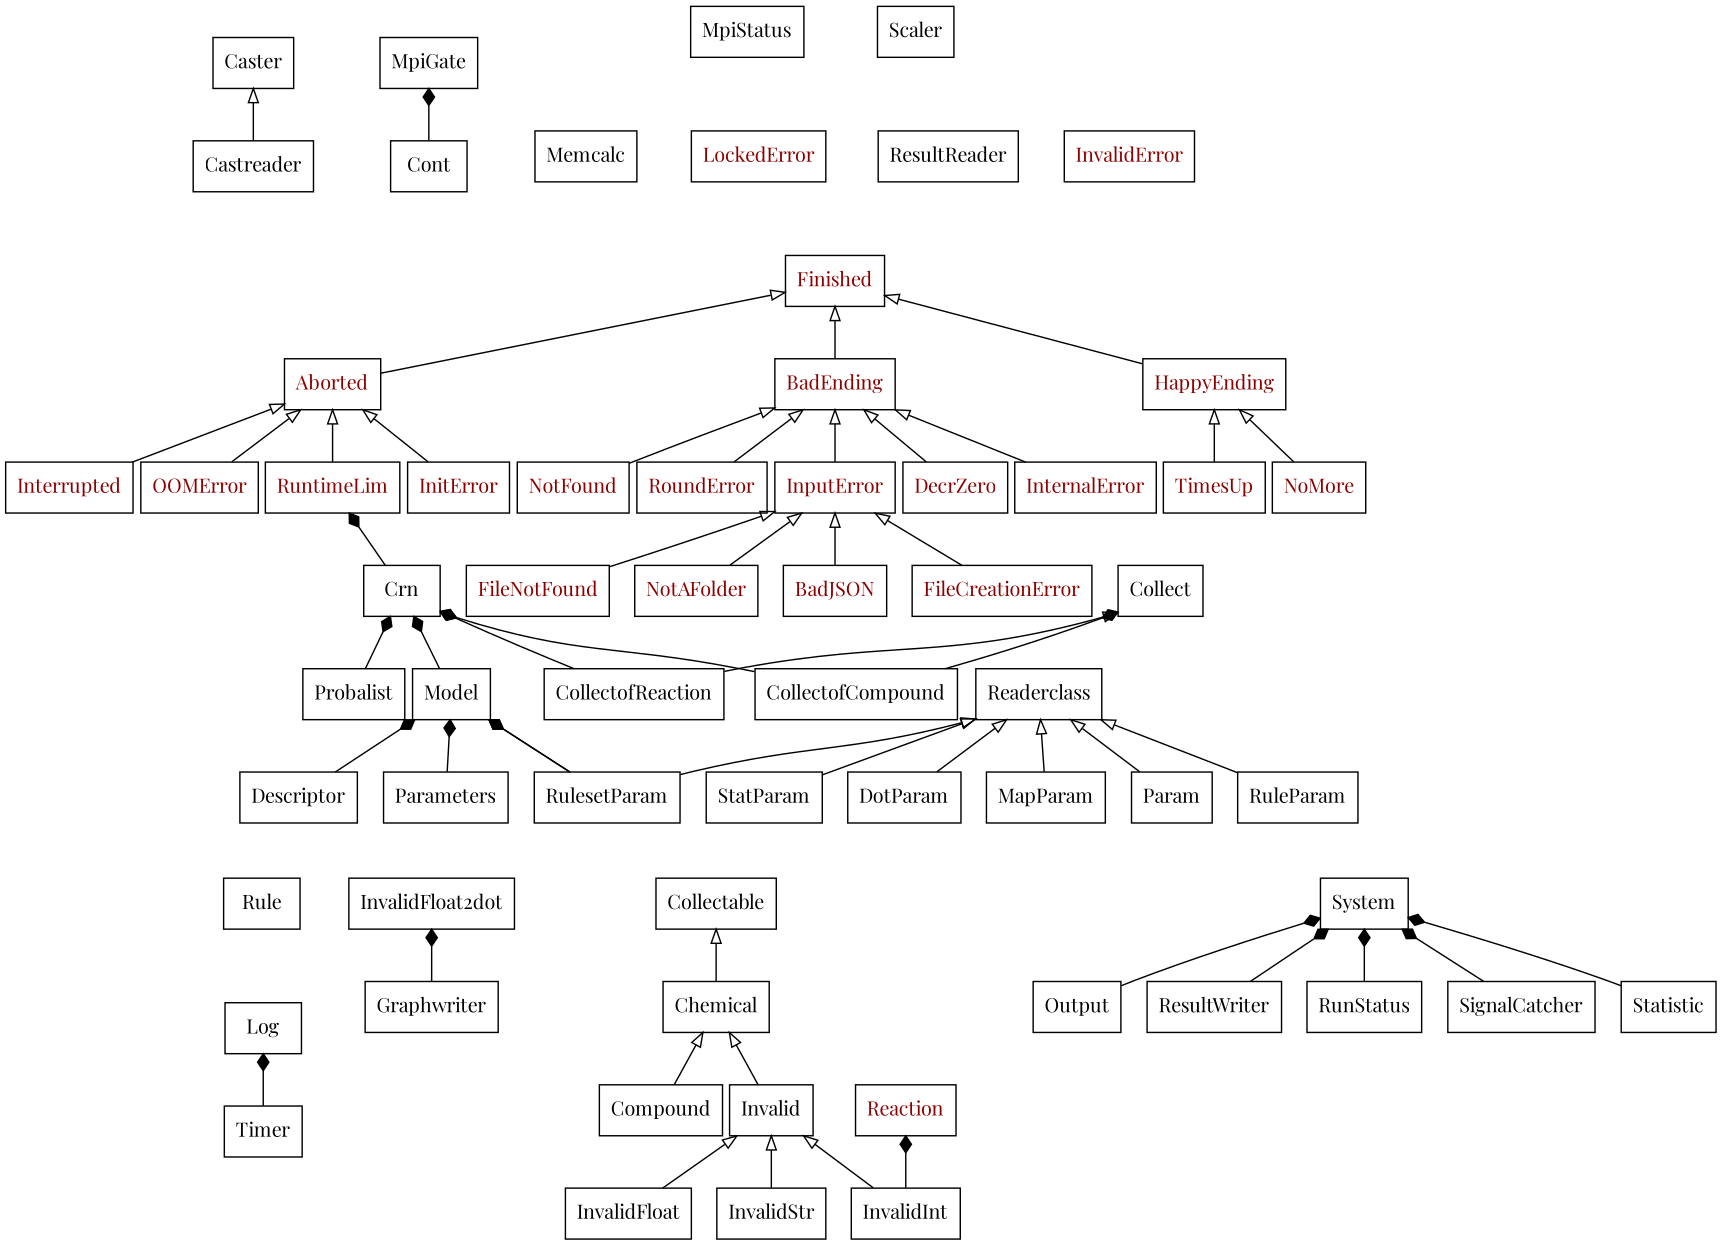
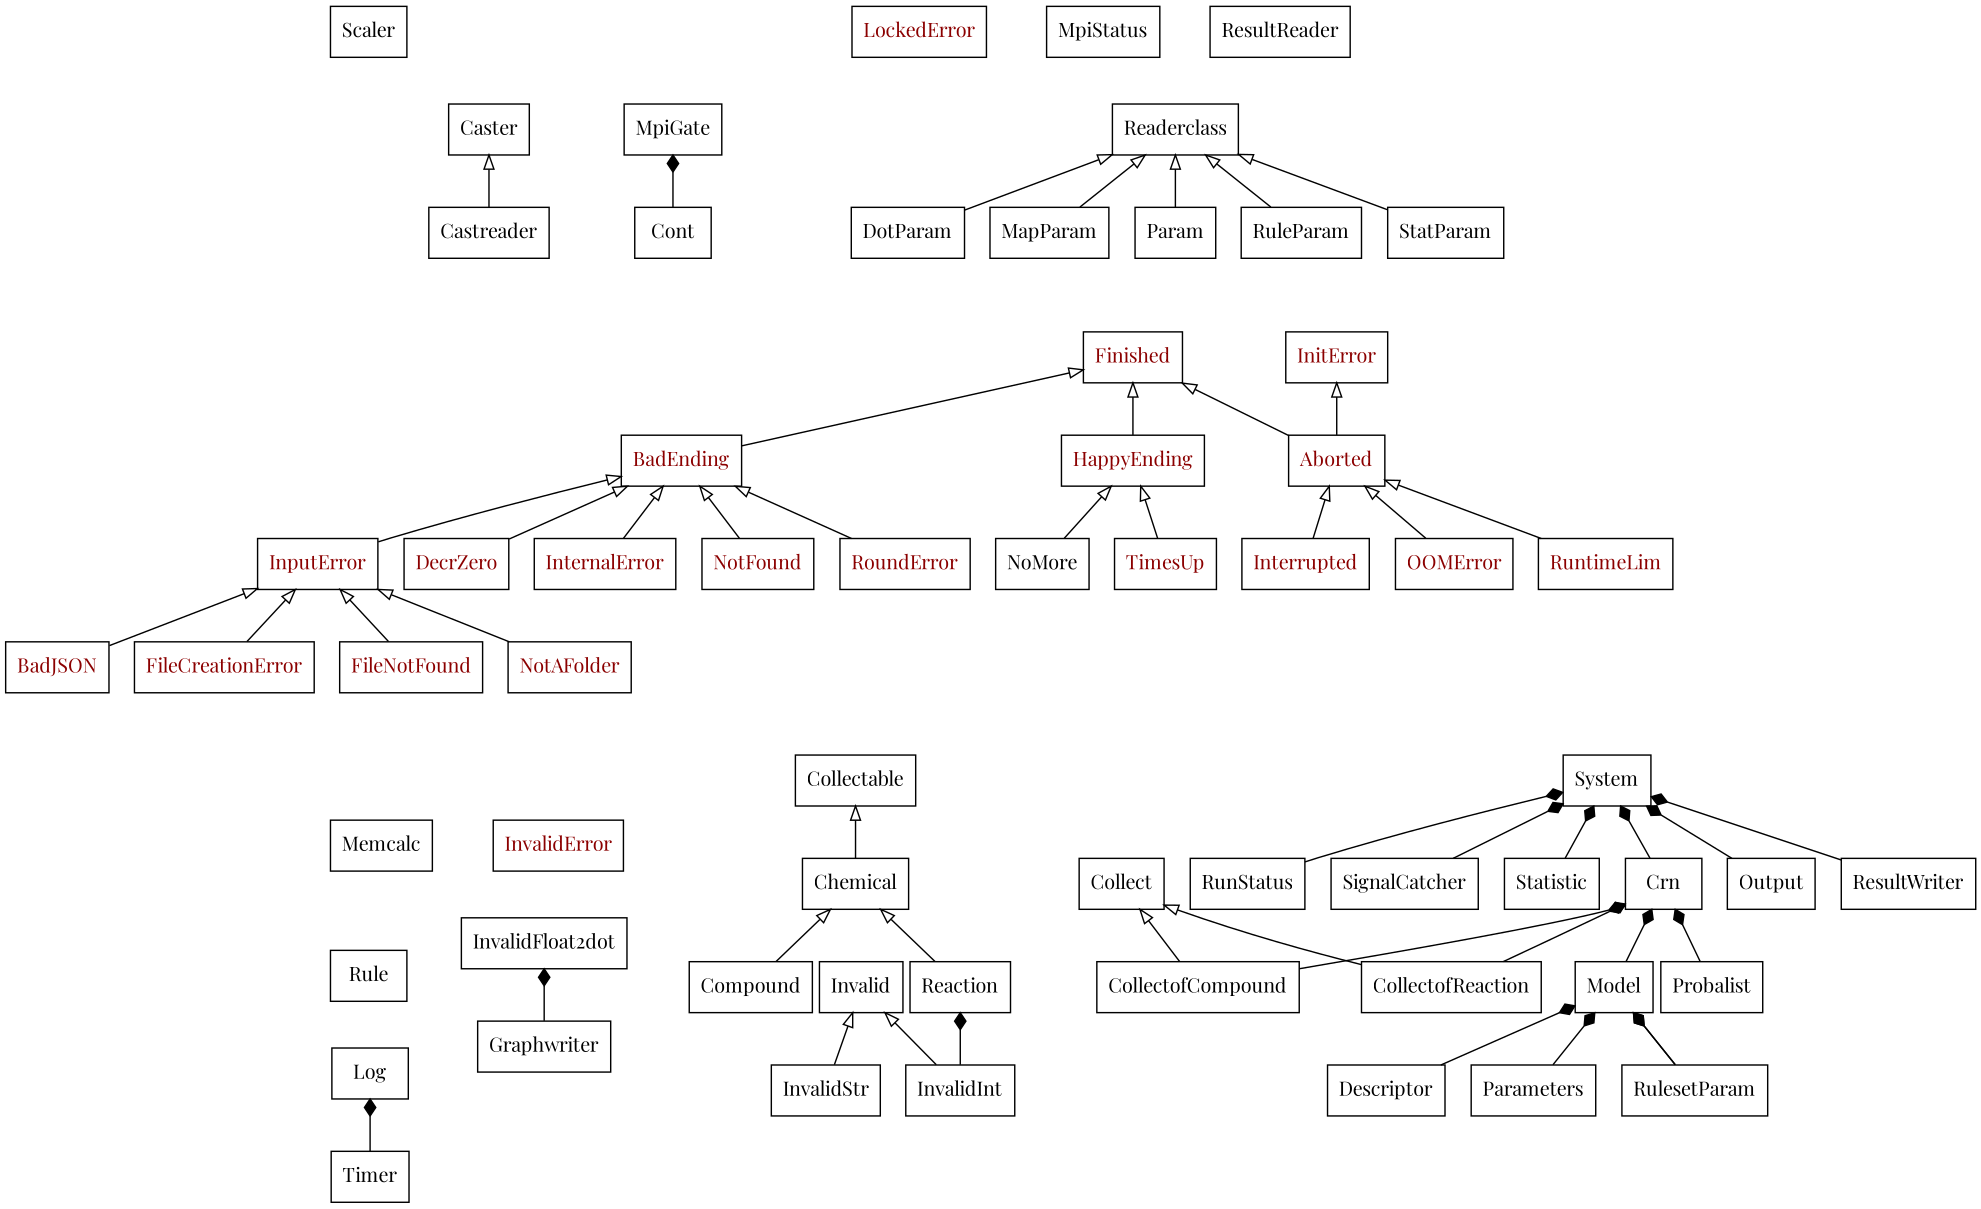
edge "Descriptor" -> "Model": label "parameters" -> "descriptor"
edge "InitError" -> "Aborted": reversed
node "NoMore": fontcolor darkred -> black
edge "Crn" -> "RuntimeLim": now "Crn" -> "System"
edge "CollectofCompound" -> "Collect": arrowhead diamond -> empty
edge "RulesetParam" -> "Readerclass": removed
edge "Invalid" -> "Chemical": now "Reaction" -> "Chemical"
node "Reaction": fontcolor darkred -> black
node "InvalidFloat": removed
